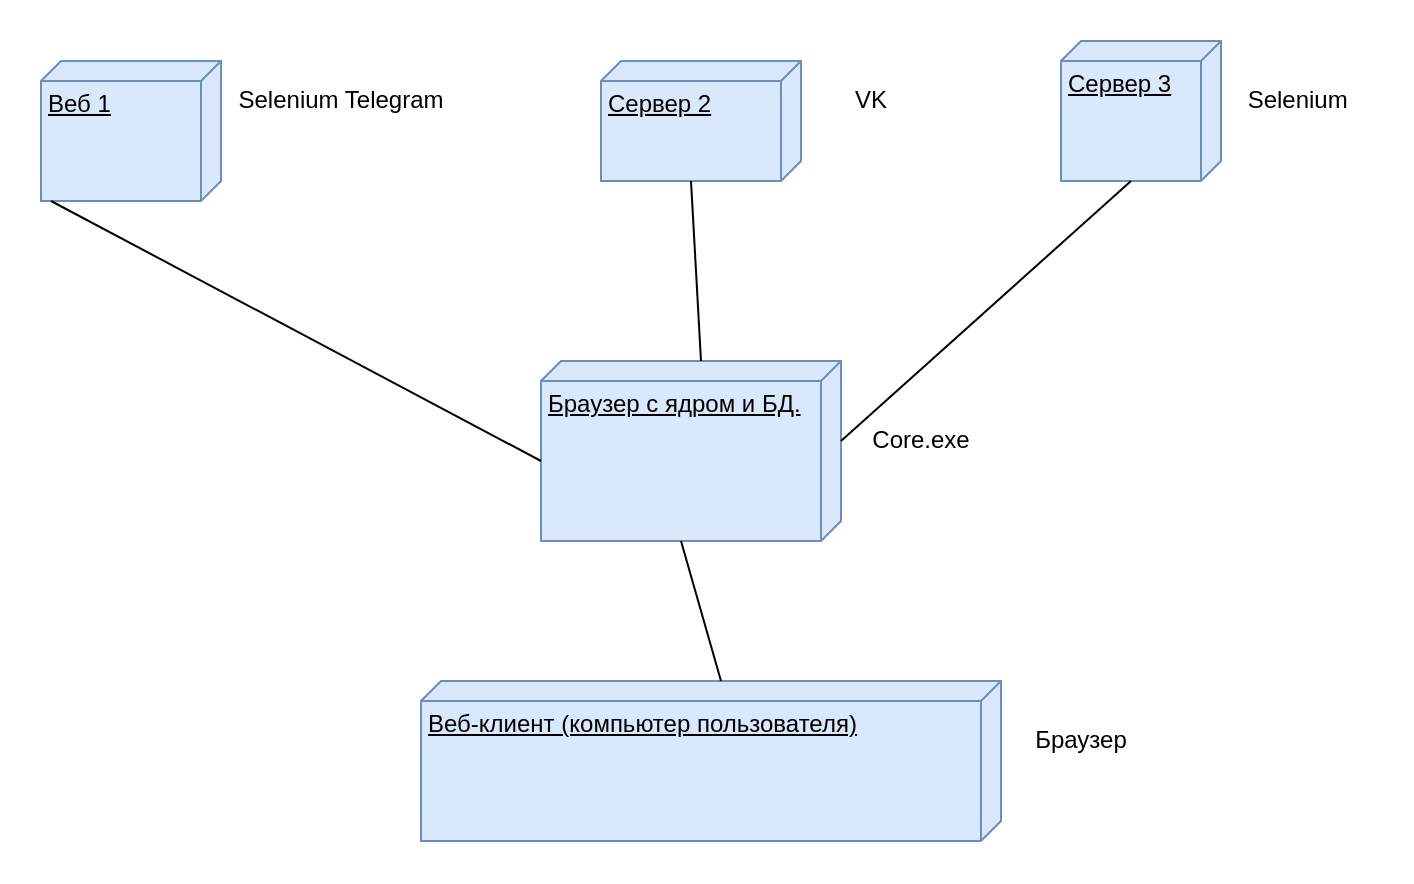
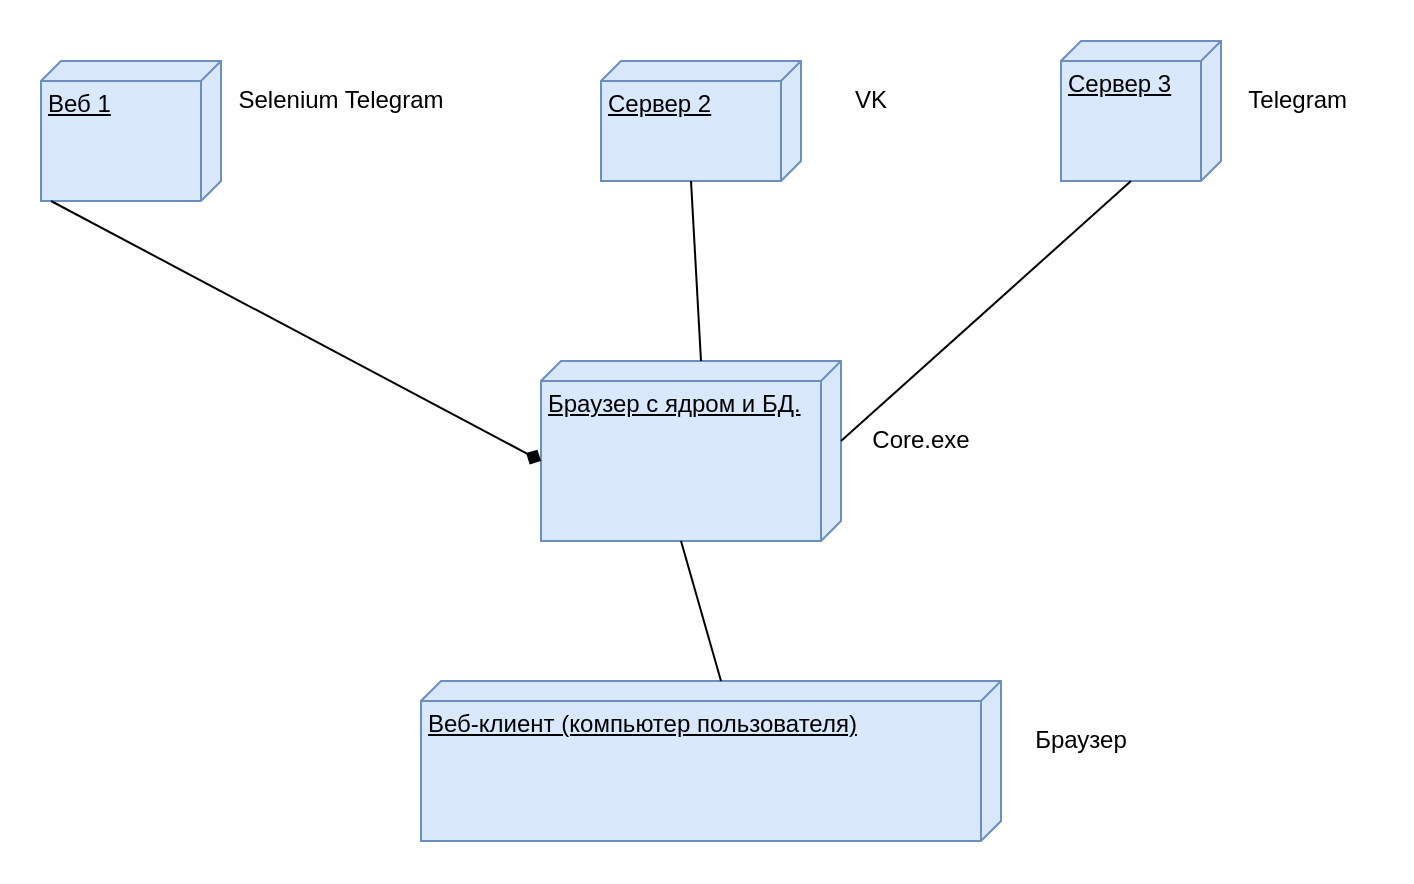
node "Selenium": label "Selenium" -> "Telegram"
edge "Веб 1" -- "Браузер с ядром и БД.": arrowhead none -> diamond
